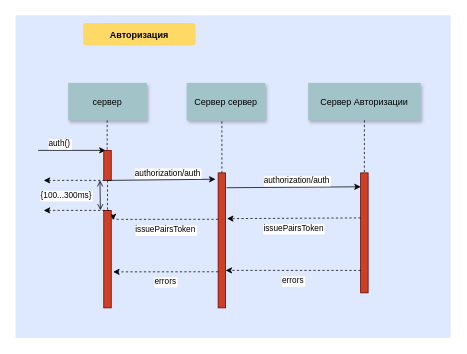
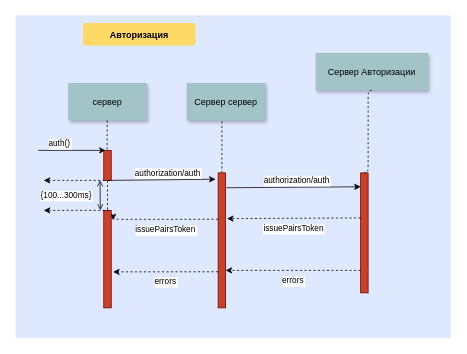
node "Сервер Авторизации": moved (364, 102) -> (372, 72)
